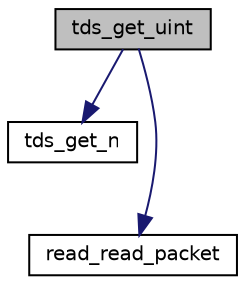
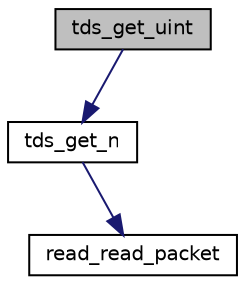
edge "tds_get_uint" -> "read_read_packet": now "tds_get_n" -> "read_read_packet"
